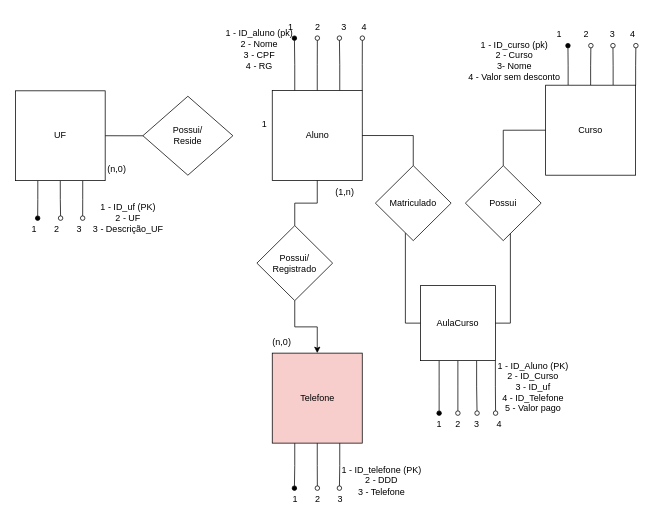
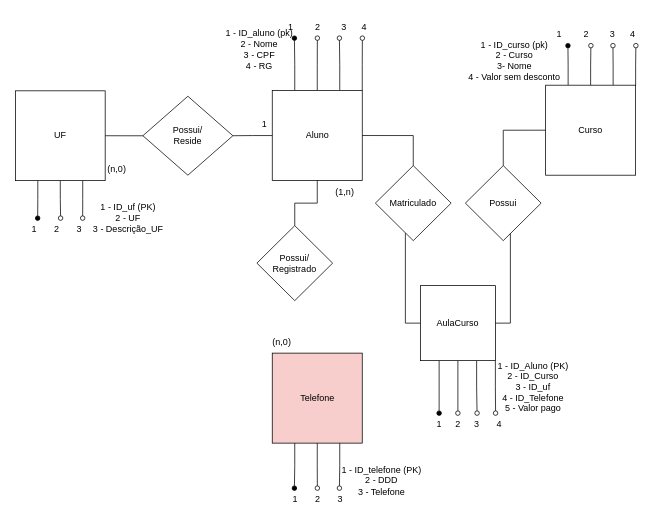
edge "Aluno" -- "Possui/ Reside": added
edge "Possui/ Registrado" -> "Telefone": removed
